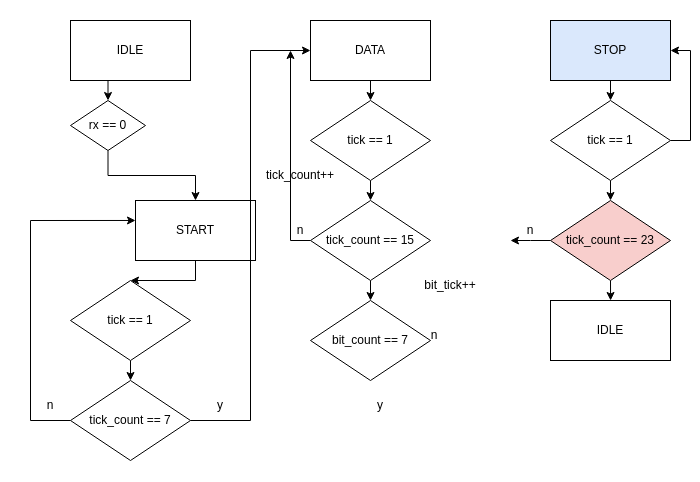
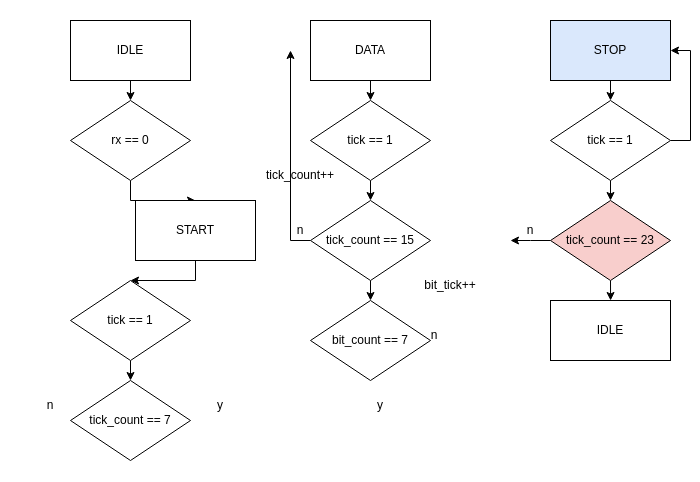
node "rx == 0": size 75x50 -> 120x80
edge "tick_count == 7" -> "DATA": removed
edge "tick_count == 7" -> "START": removed
